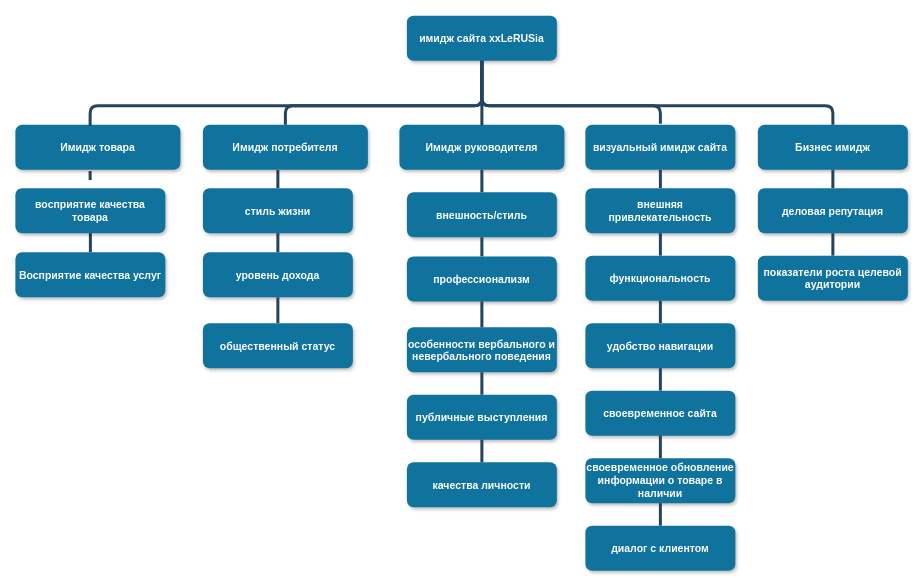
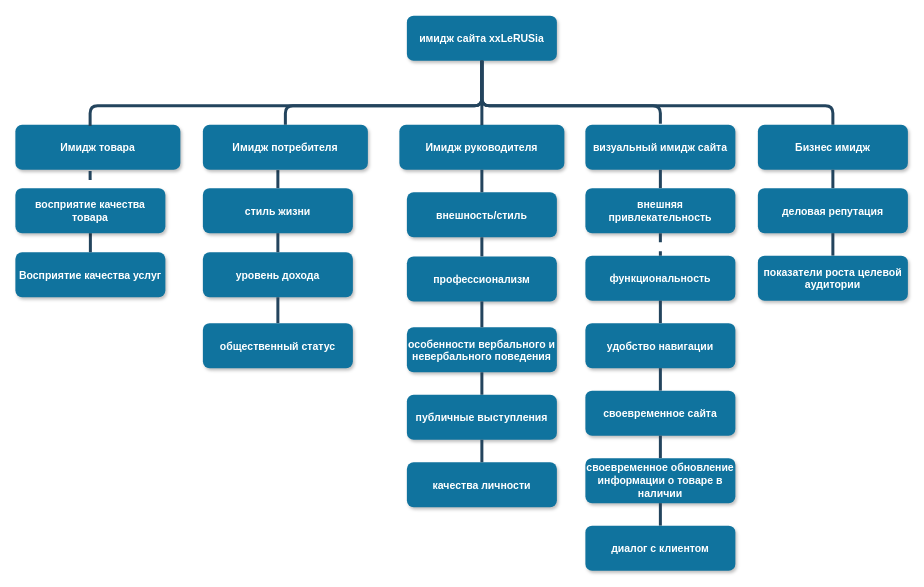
edge "внешняя привлекательность" -- "функциональность": style solid -> dashed
